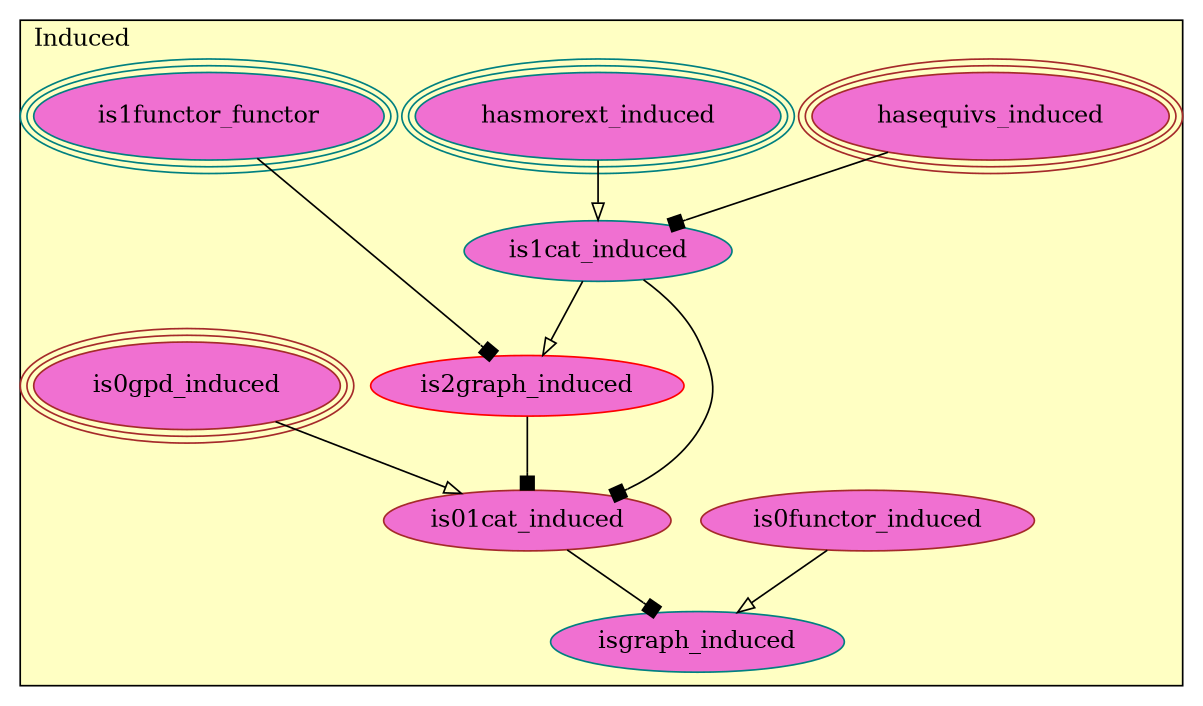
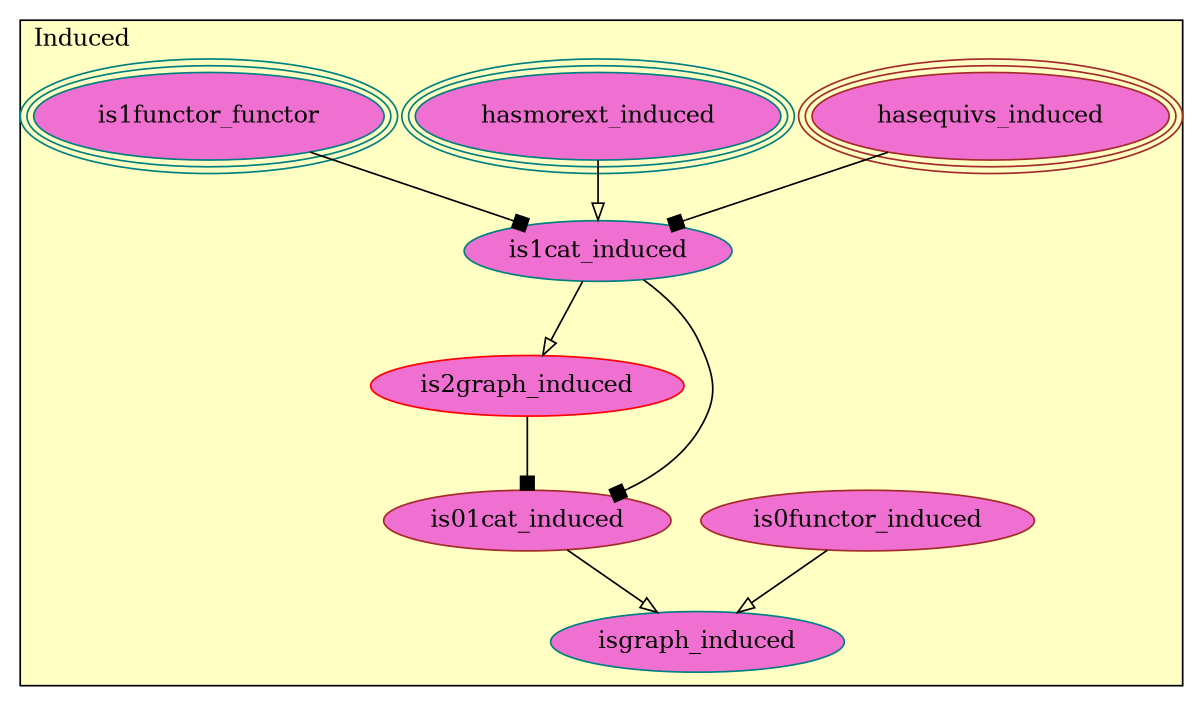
edge "is1functor_functor" -> "is2graph_induced": now "is1functor_functor" -> "is1cat_induced"
node "is0gpd_induced": removed
edge "is01cat_induced" -> "isgraph_induced": arrowhead box -> onormal
